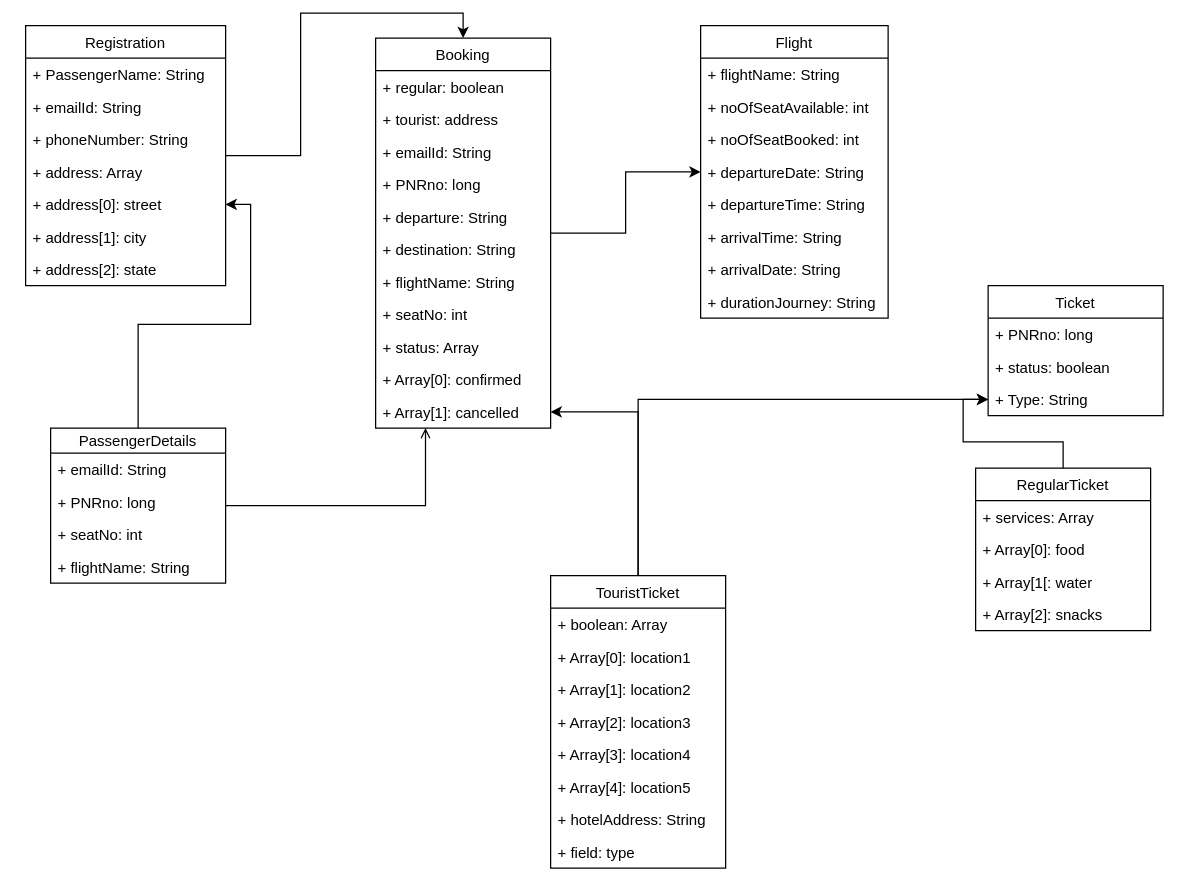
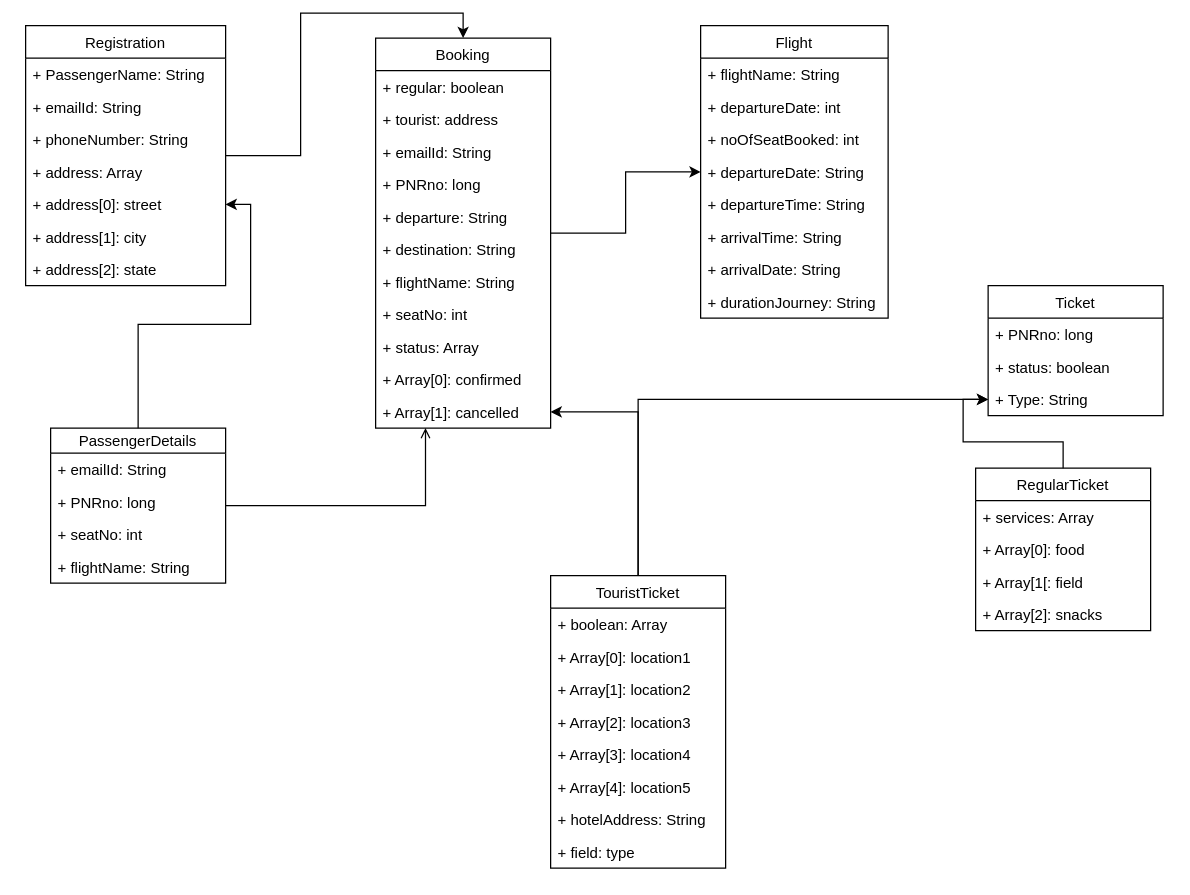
node "+ noOfSeatAvailable: int": label "+ noOfSeatAvailable: int" -> "+ departureDate: int"
node "+ Array[1[: water": label "+ Array[1[: water" -> "+ Array[1[: field"
